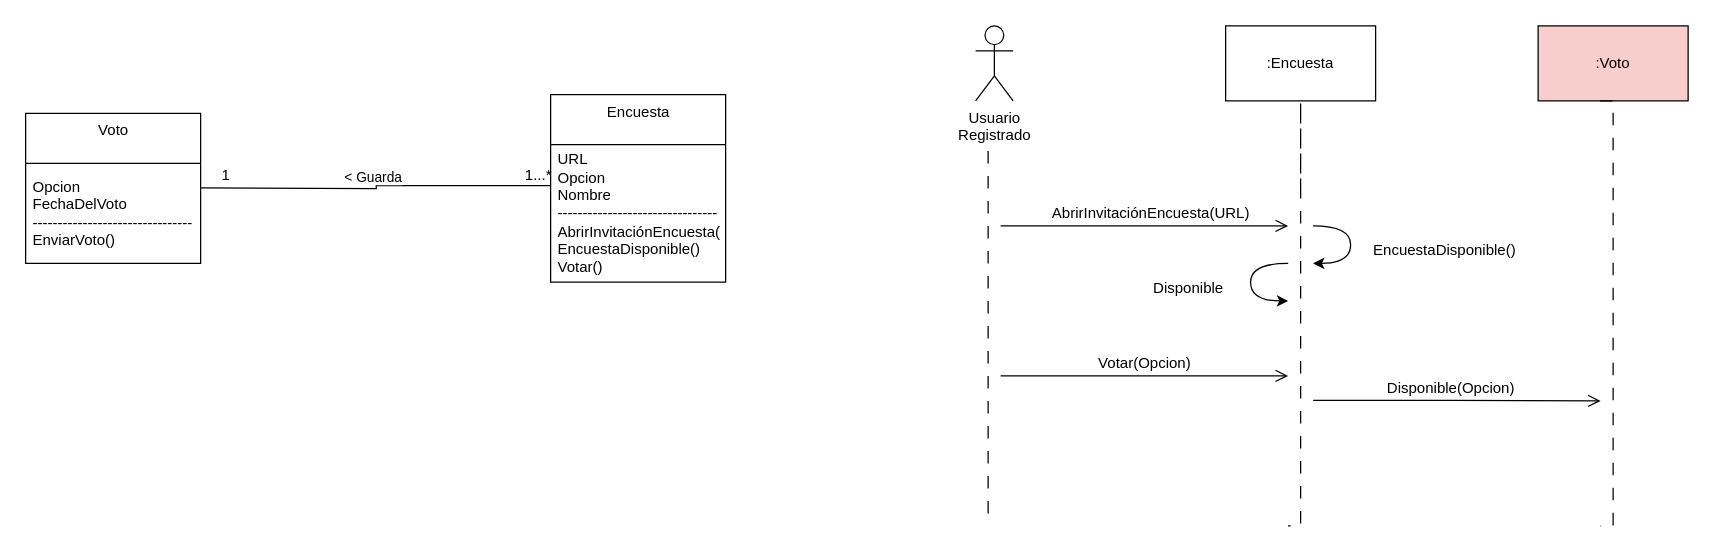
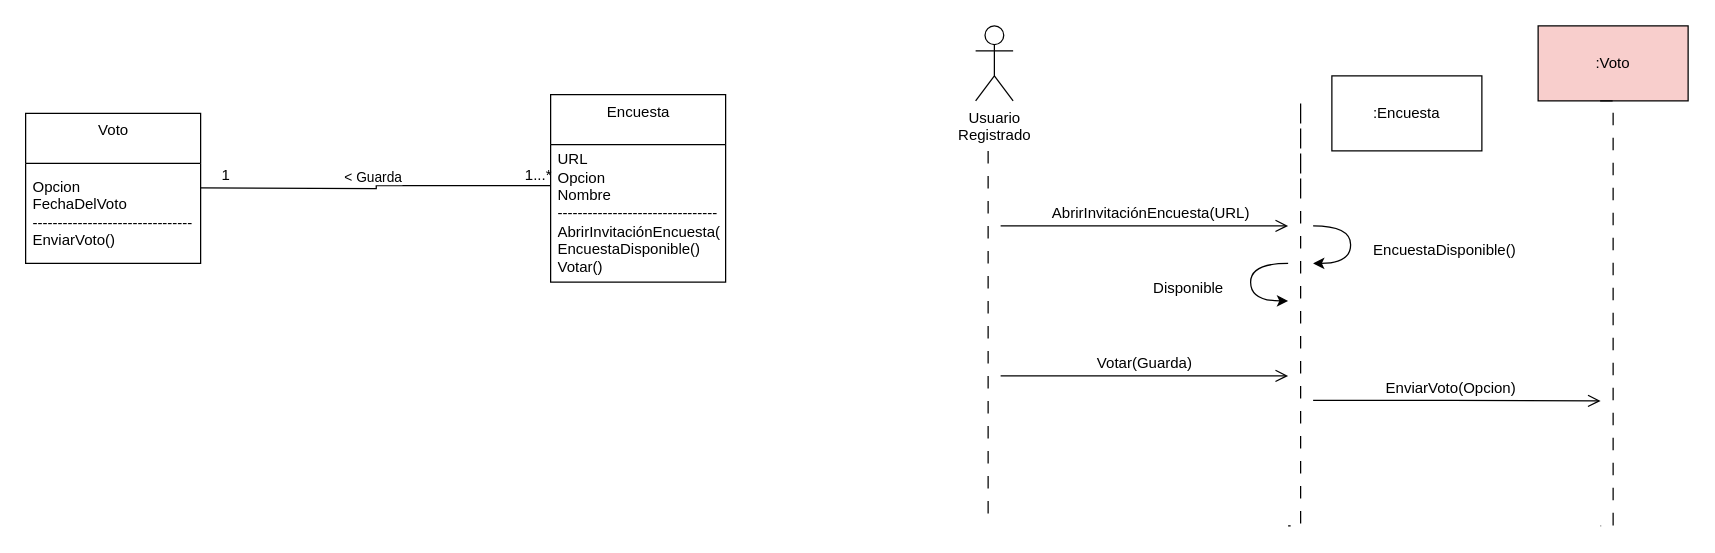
node ":Encuesta": moved (1301, 63) -> (1407, 113)
node "Votar(Opcion)": label "Votar(Opcion)" -> "Votar(Guarda)"
node "Disponible(Opcion)": label "Disponible(Opcion)" -> "EnviarVoto(Opcion)"
